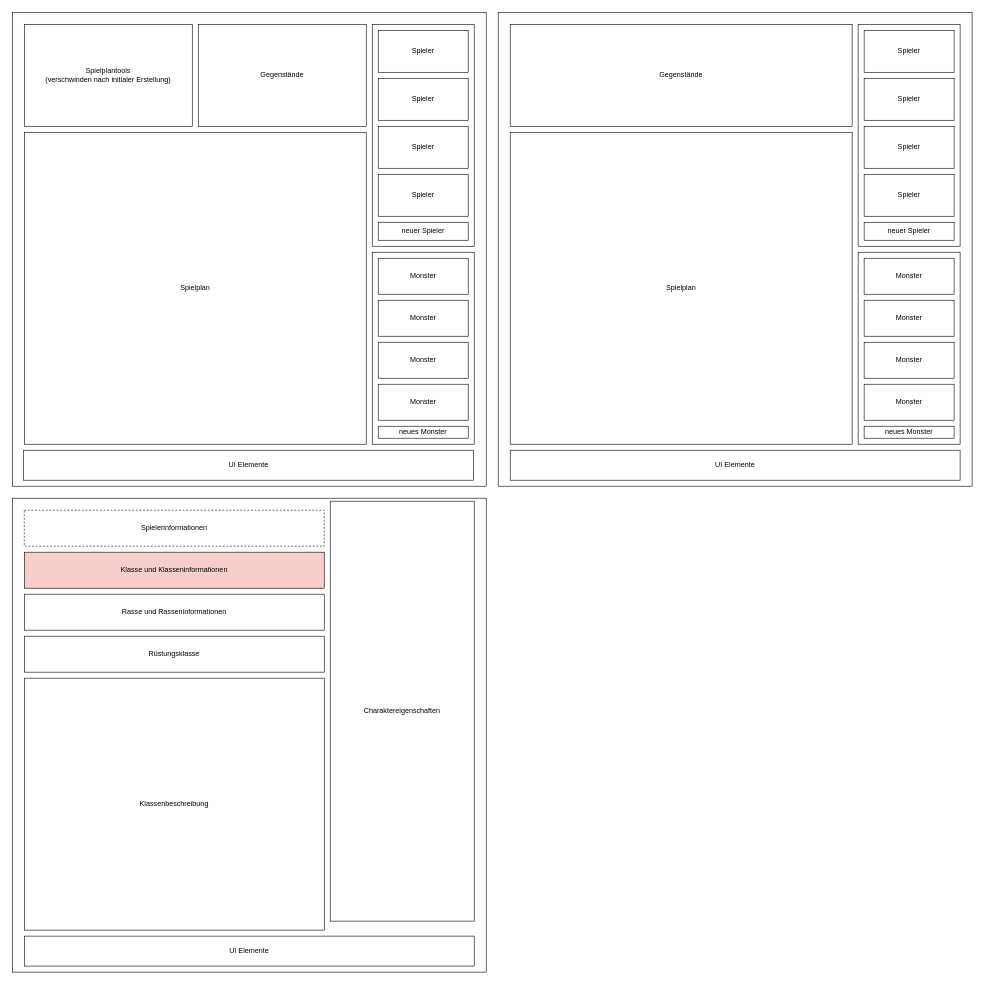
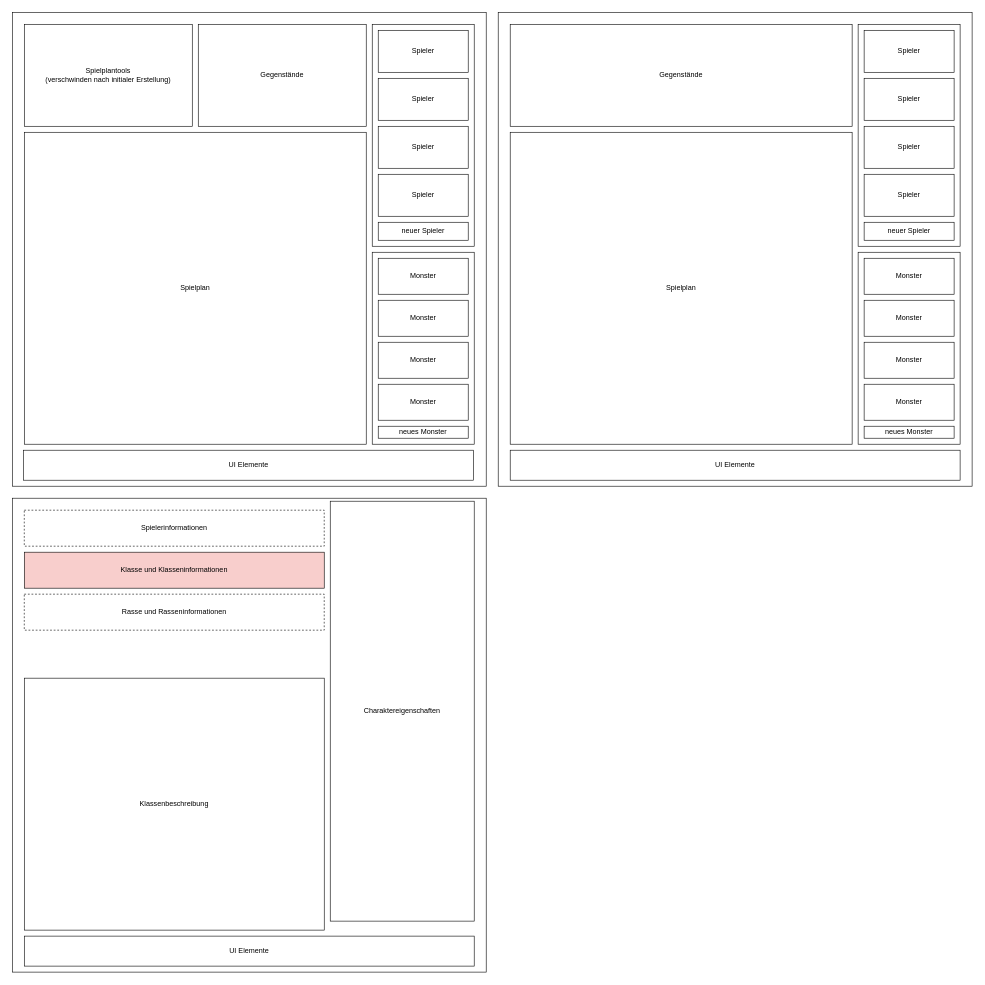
node "Rasse und Rasseninformationen": style solid -> dashed
node "Rüstungsklasse": removed
